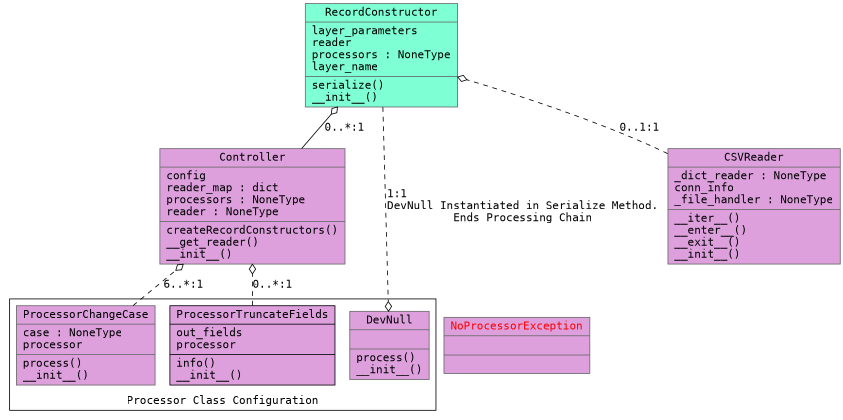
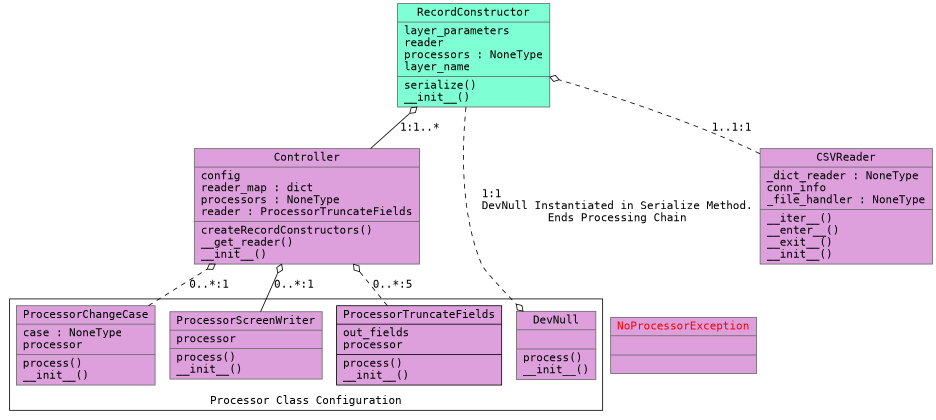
edge "Controller" -> "RecordConstructor": label "0..*:1" -> "1:1..*"
edge "CSVReader" -> "RecordConstructor": label "0..1:1" -> "1..1:1"
node "Controller": text "reader : NoneType" -> "reader : ProcessorTruncateFields"
edge "ProcessorChangeCase" -> "Controller": label "6..*:1" -> "0..*:1"
edge "ProcessorTruncateFields" -> "Controller": label "0..*:1" -> "0..*:5"
node "ProcessorScreenWriter": added
node "ProcessorTruncateFields": text "info()" -> "process()"
